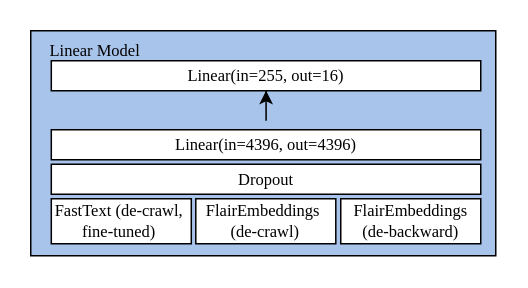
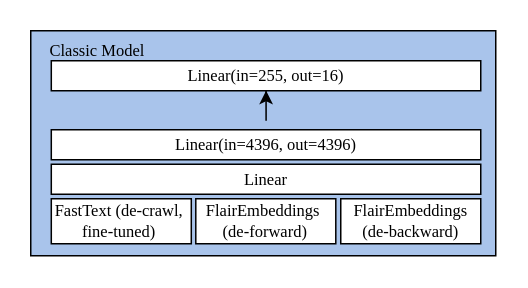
node "Linear Model": label "Linear Model" -> "Classic Model"
node "Dropout": label "Dropout" -> "Linear"
node "FlairEmbeddings (de-crawl)": label "FlairEmbeddings (de-crawl)" -> "FlairEmbeddings (de-forward)"
